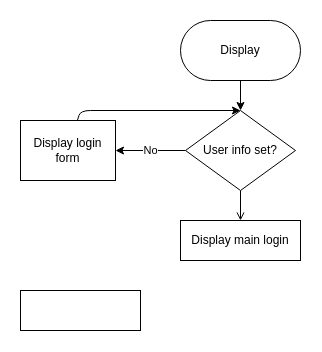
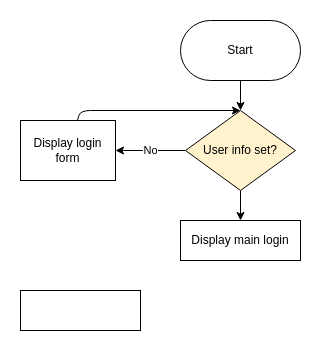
node "Display": label "Display" -> "Start"
node "User info set?": fillcolor #ffffff -> #fff2cc
edge "User info set?" -> "Display main login": arrowhead open -> classic
